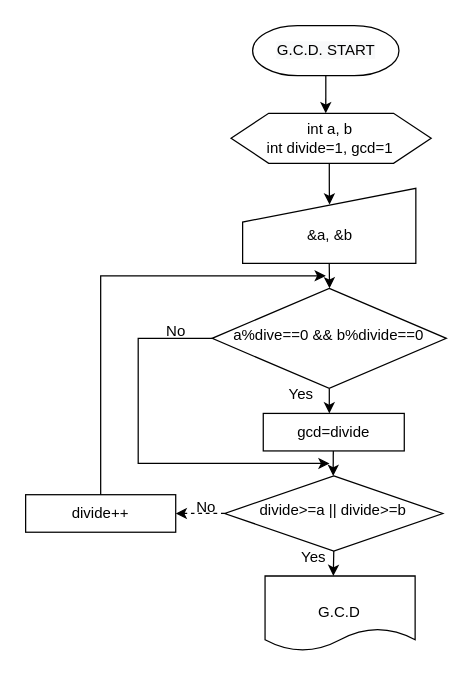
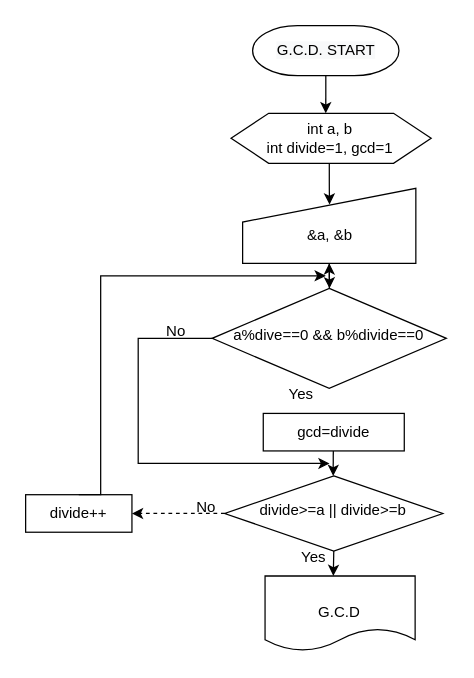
edge "a%dive==0 && b%divide==0" -> "gcd=divide": now "a%dive==0 && b%divide==0" -> "&a, &b"
node "divide++": size 150x38 -> 106x38
